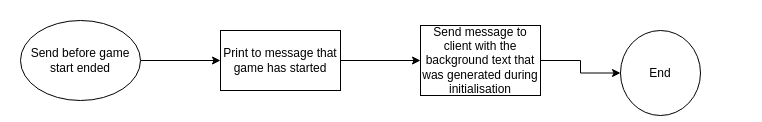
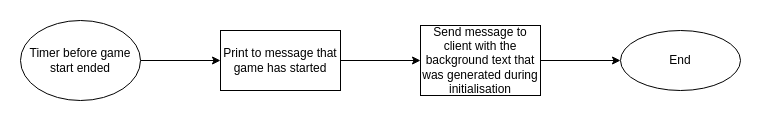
node "Send before game start ended": label "Send before game start ended" -> "Timer before game start ended"
node "End": size 80x85 -> 120x60
